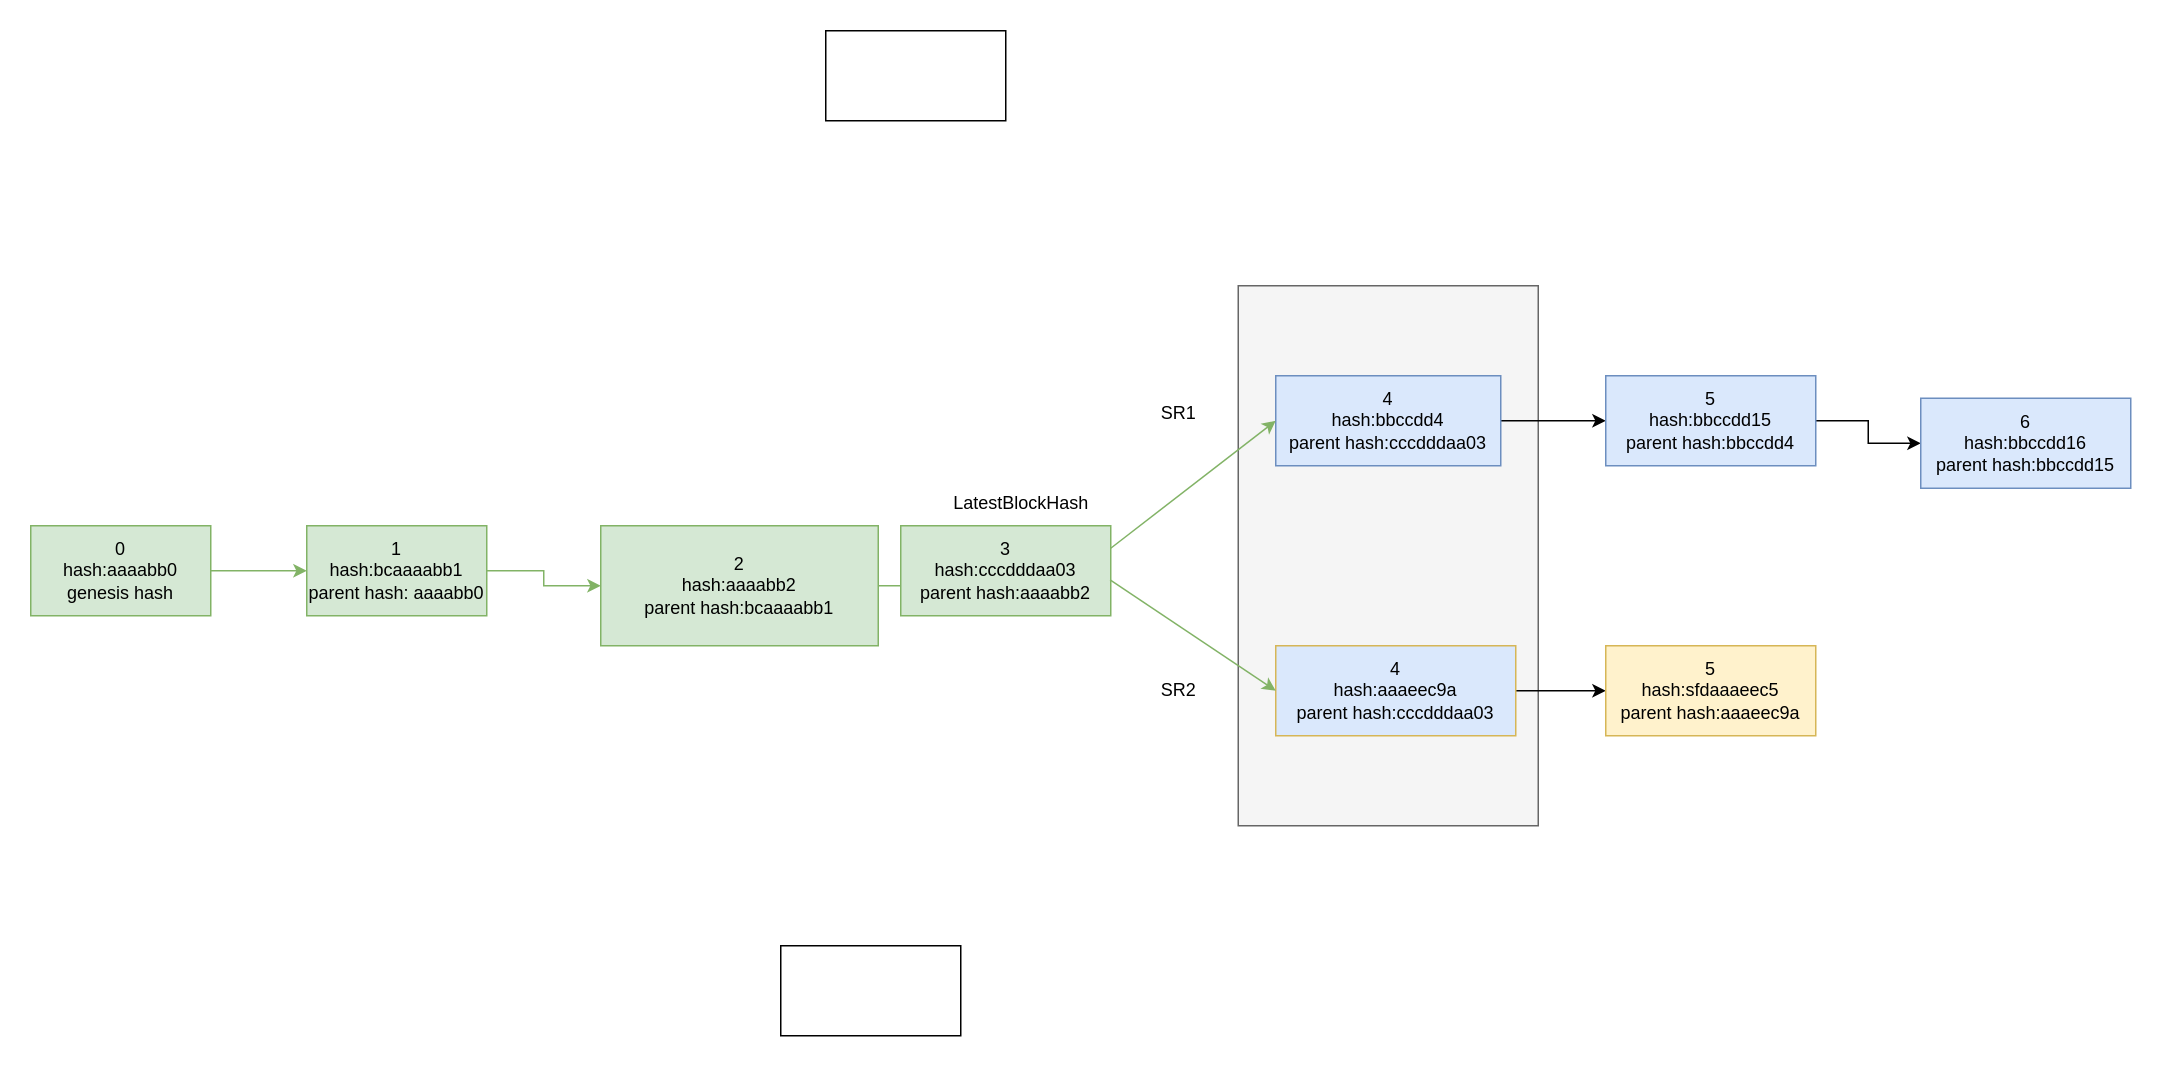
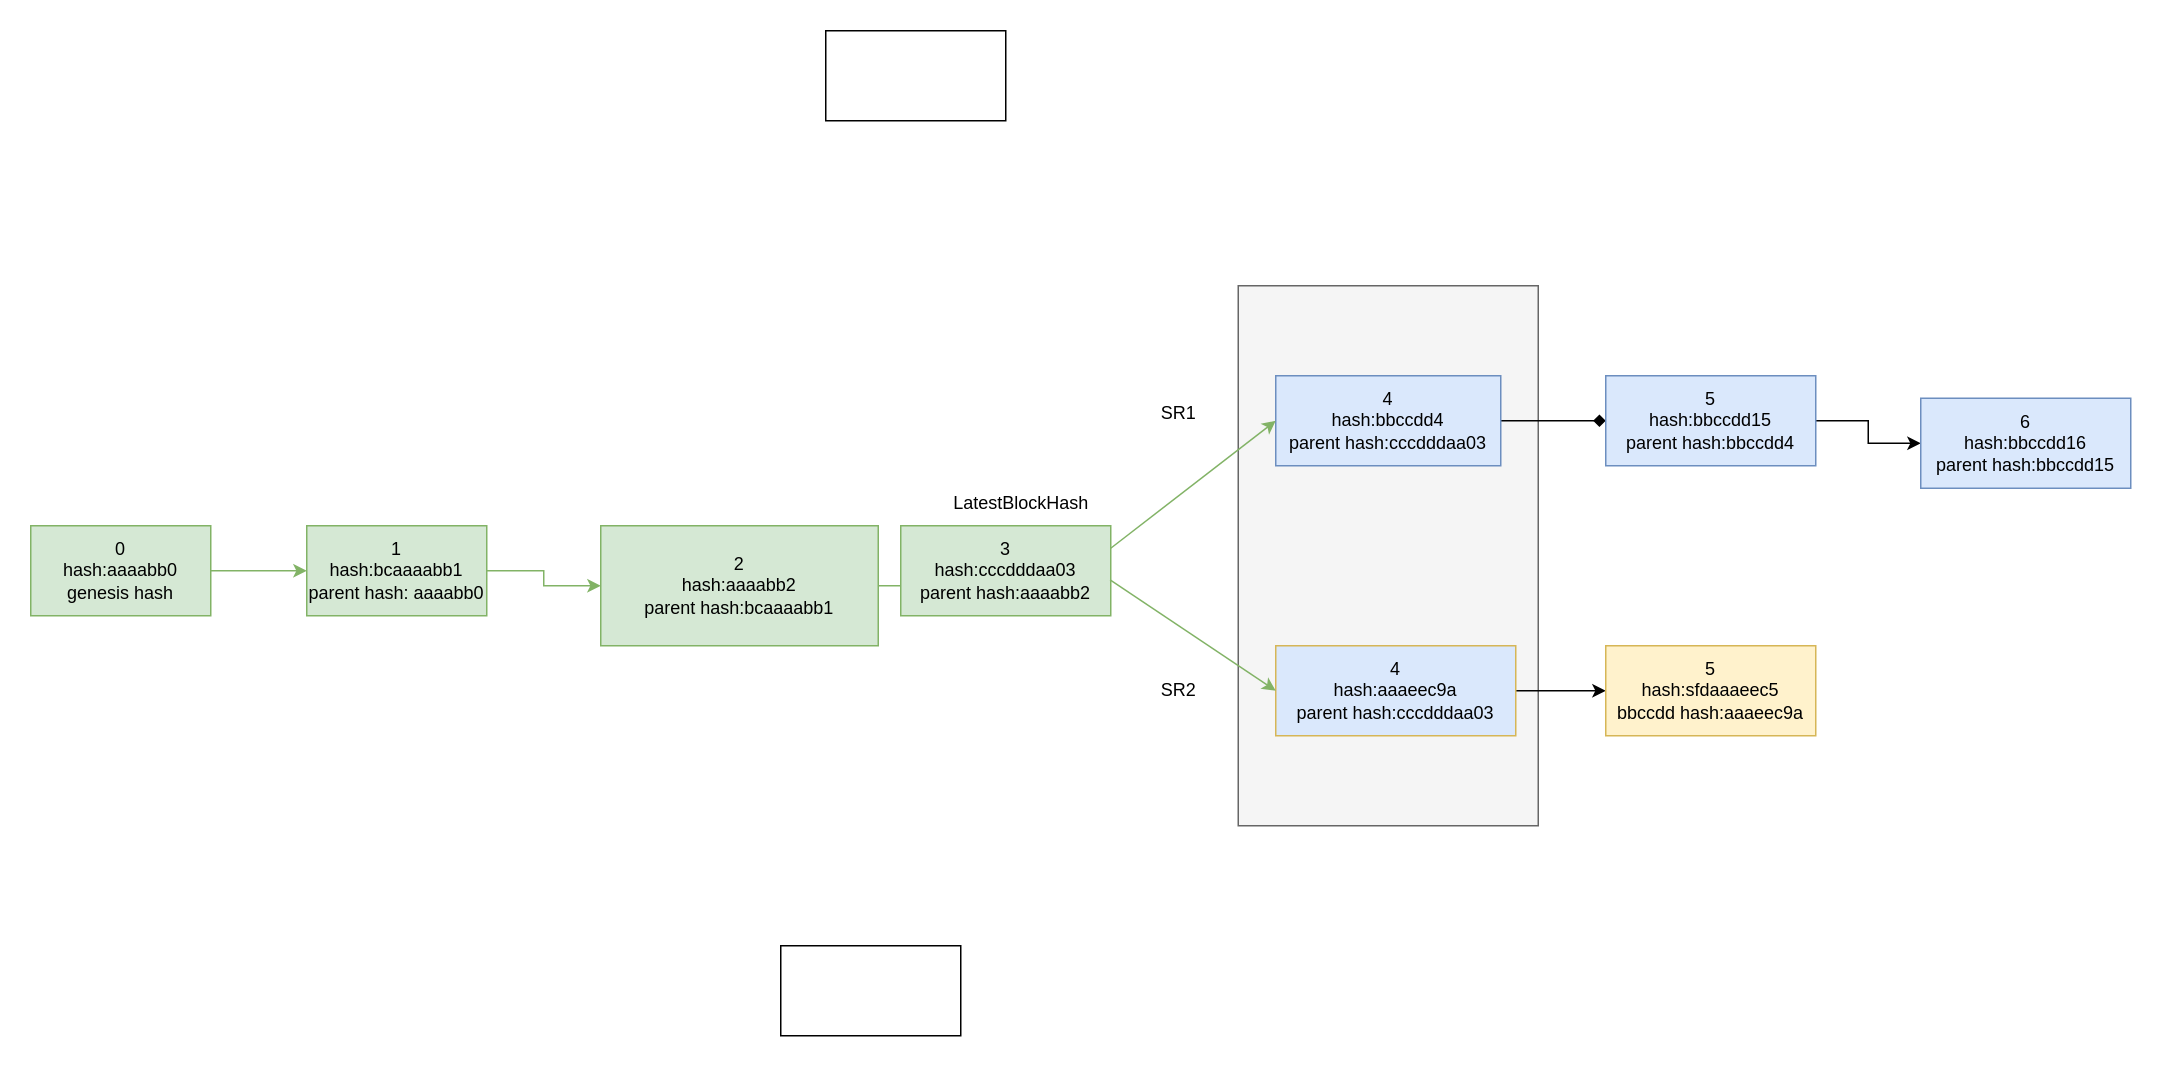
edge "4 hash:bbccdd4 parent hash:cccdddaa03" -> "5 hash:bbccdd15 parent hash:bbccdd4": arrowhead classic -> diamond
node "5 hash:sfdaaaeec5 parent hash:aaaeec9a": label "5 hash:sfdaaaeec5 parent hash:aaaeec9a" -> "5 hash:sfdaaaeec5 bbccdd hash:aaaeec9a"
